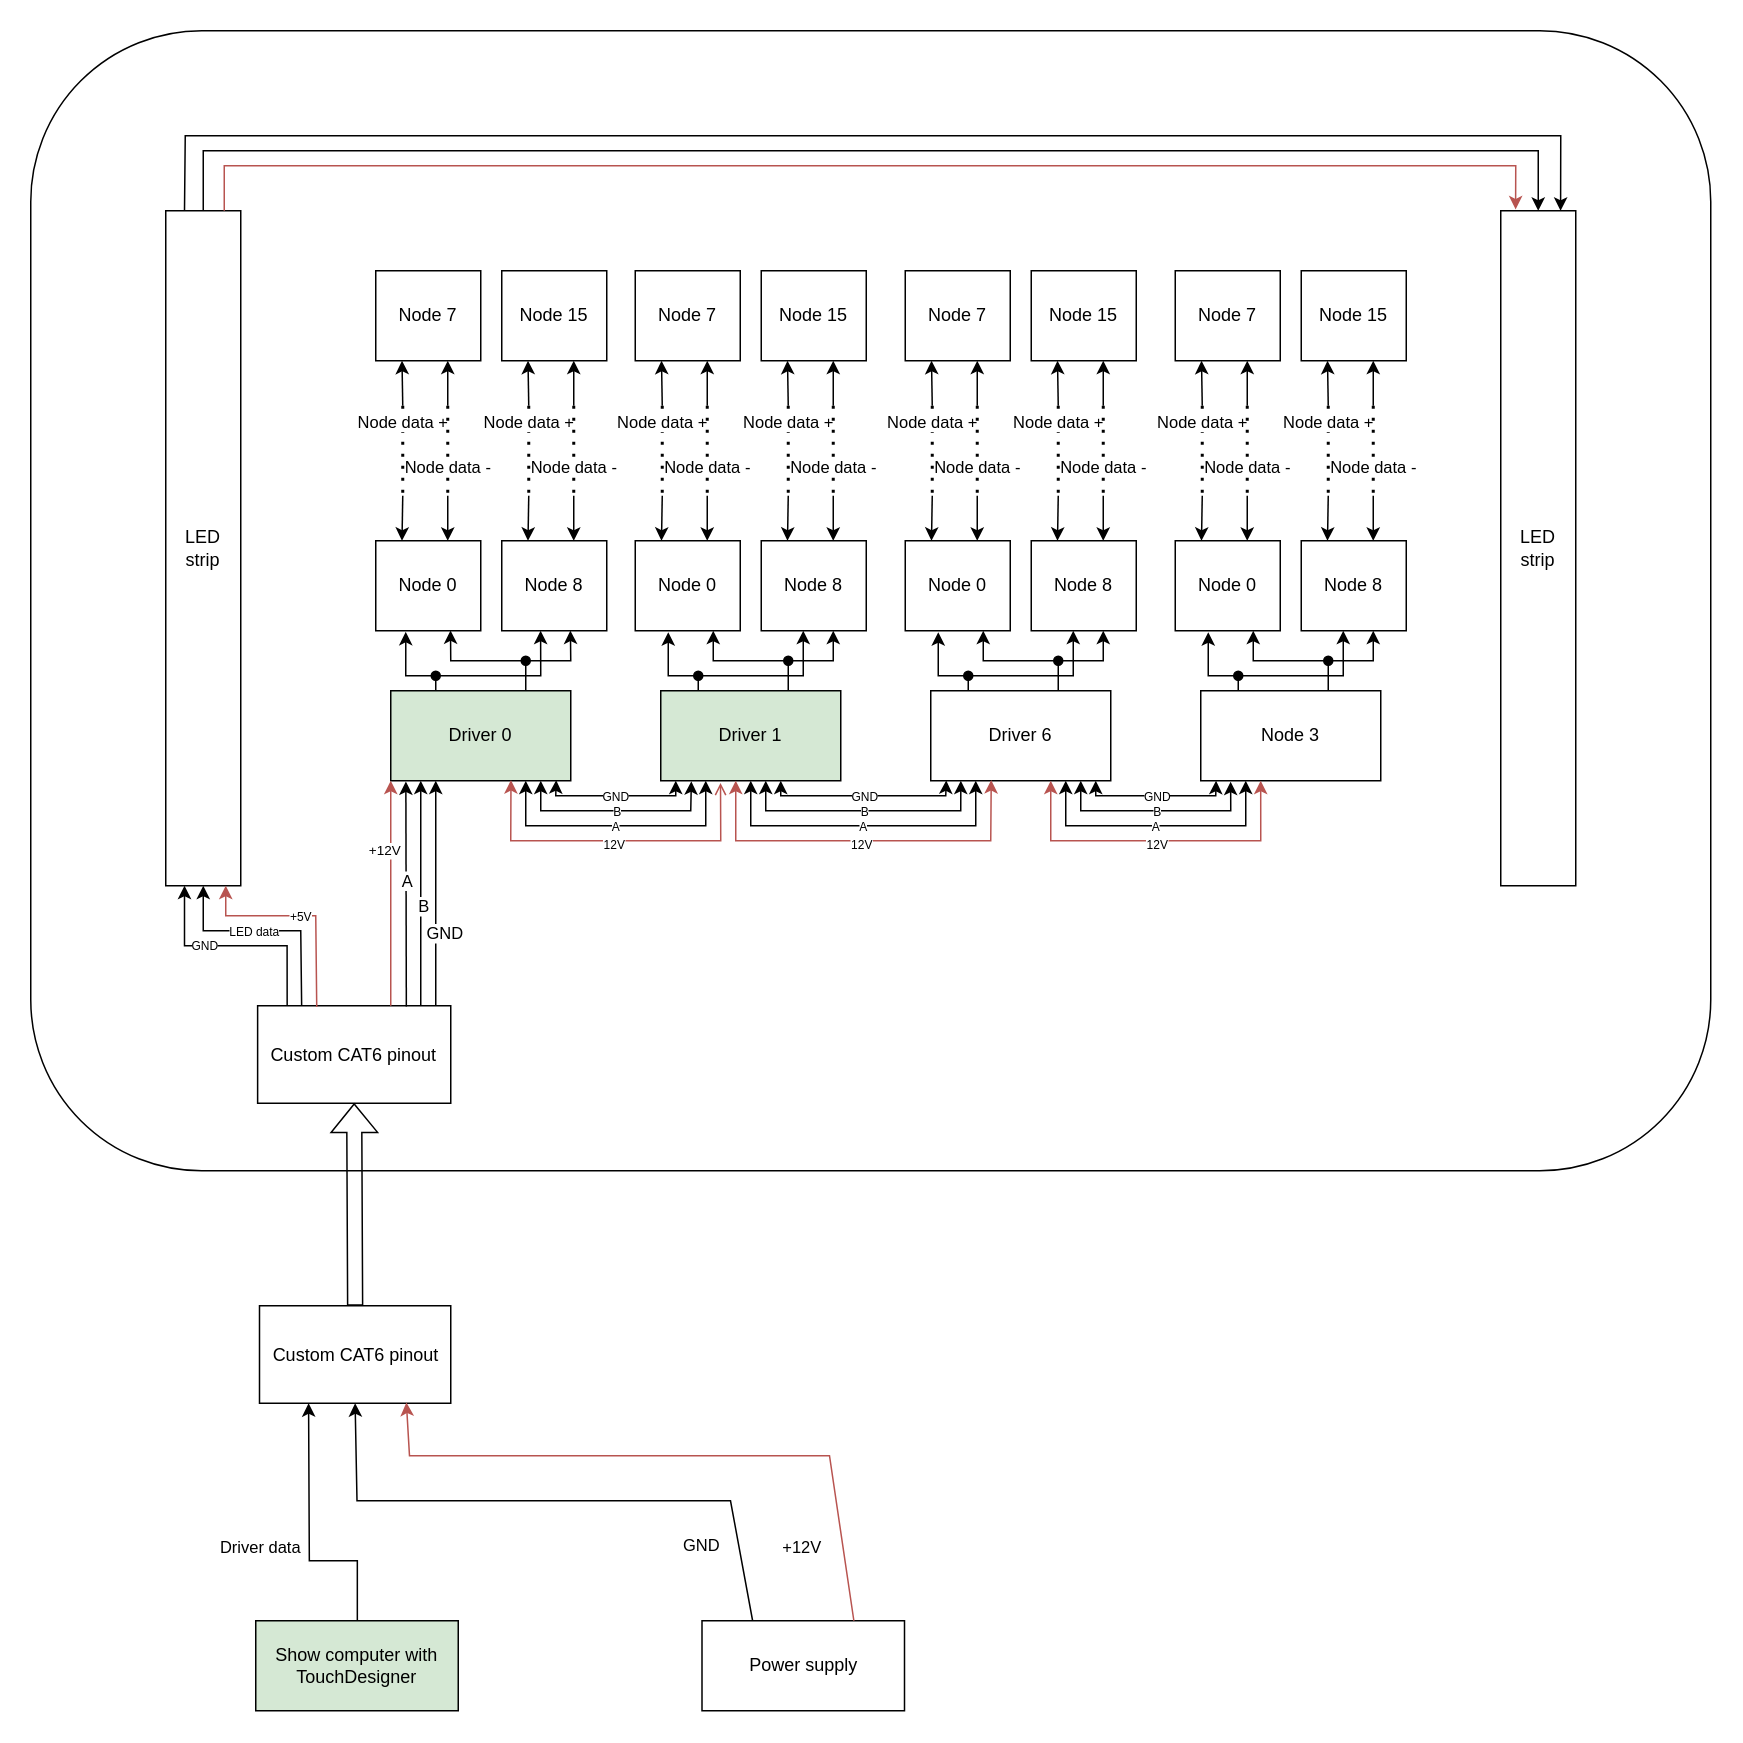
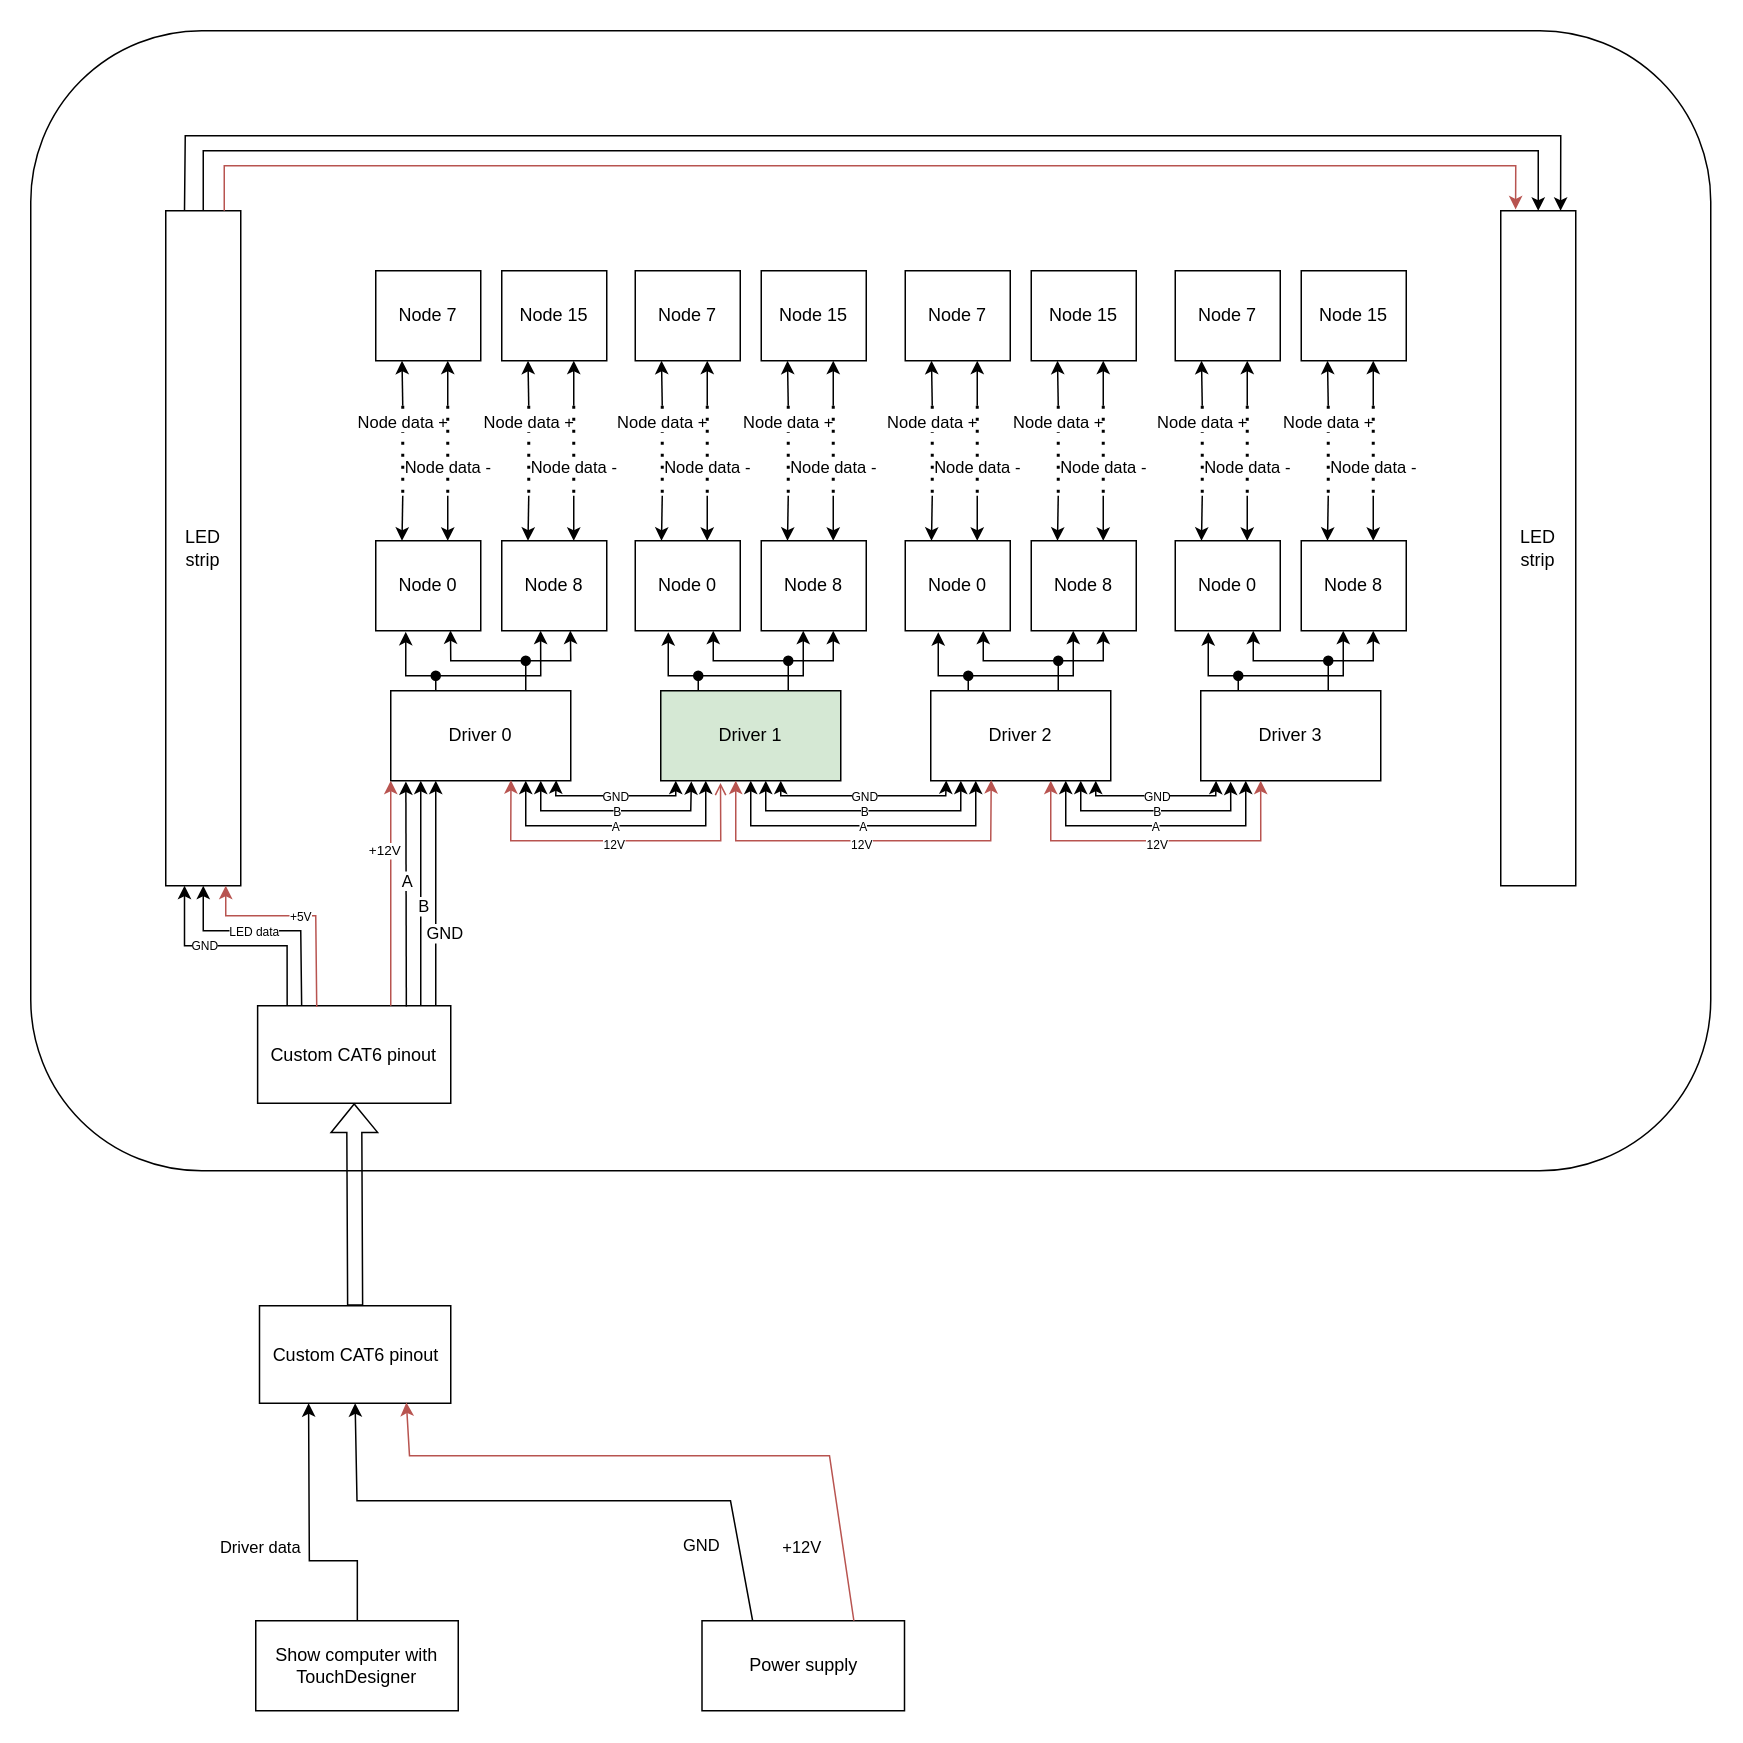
node "Driver 0": fillcolor #d5e8d4 -> #ffffff
node "Driver 6": label "Driver 6" -> "Driver 2"
node "Node 3": label "Node 3" -> "Driver 3"
node "Show computer with TouchDesigner": fillcolor #d5e8d4 -> #ffffff
